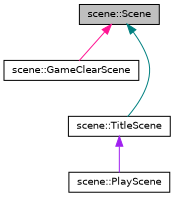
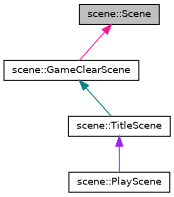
edge "scene::TitleScene" -> "scene::Scene": now "scene::TitleScene" -> "scene::GameClearScene"
